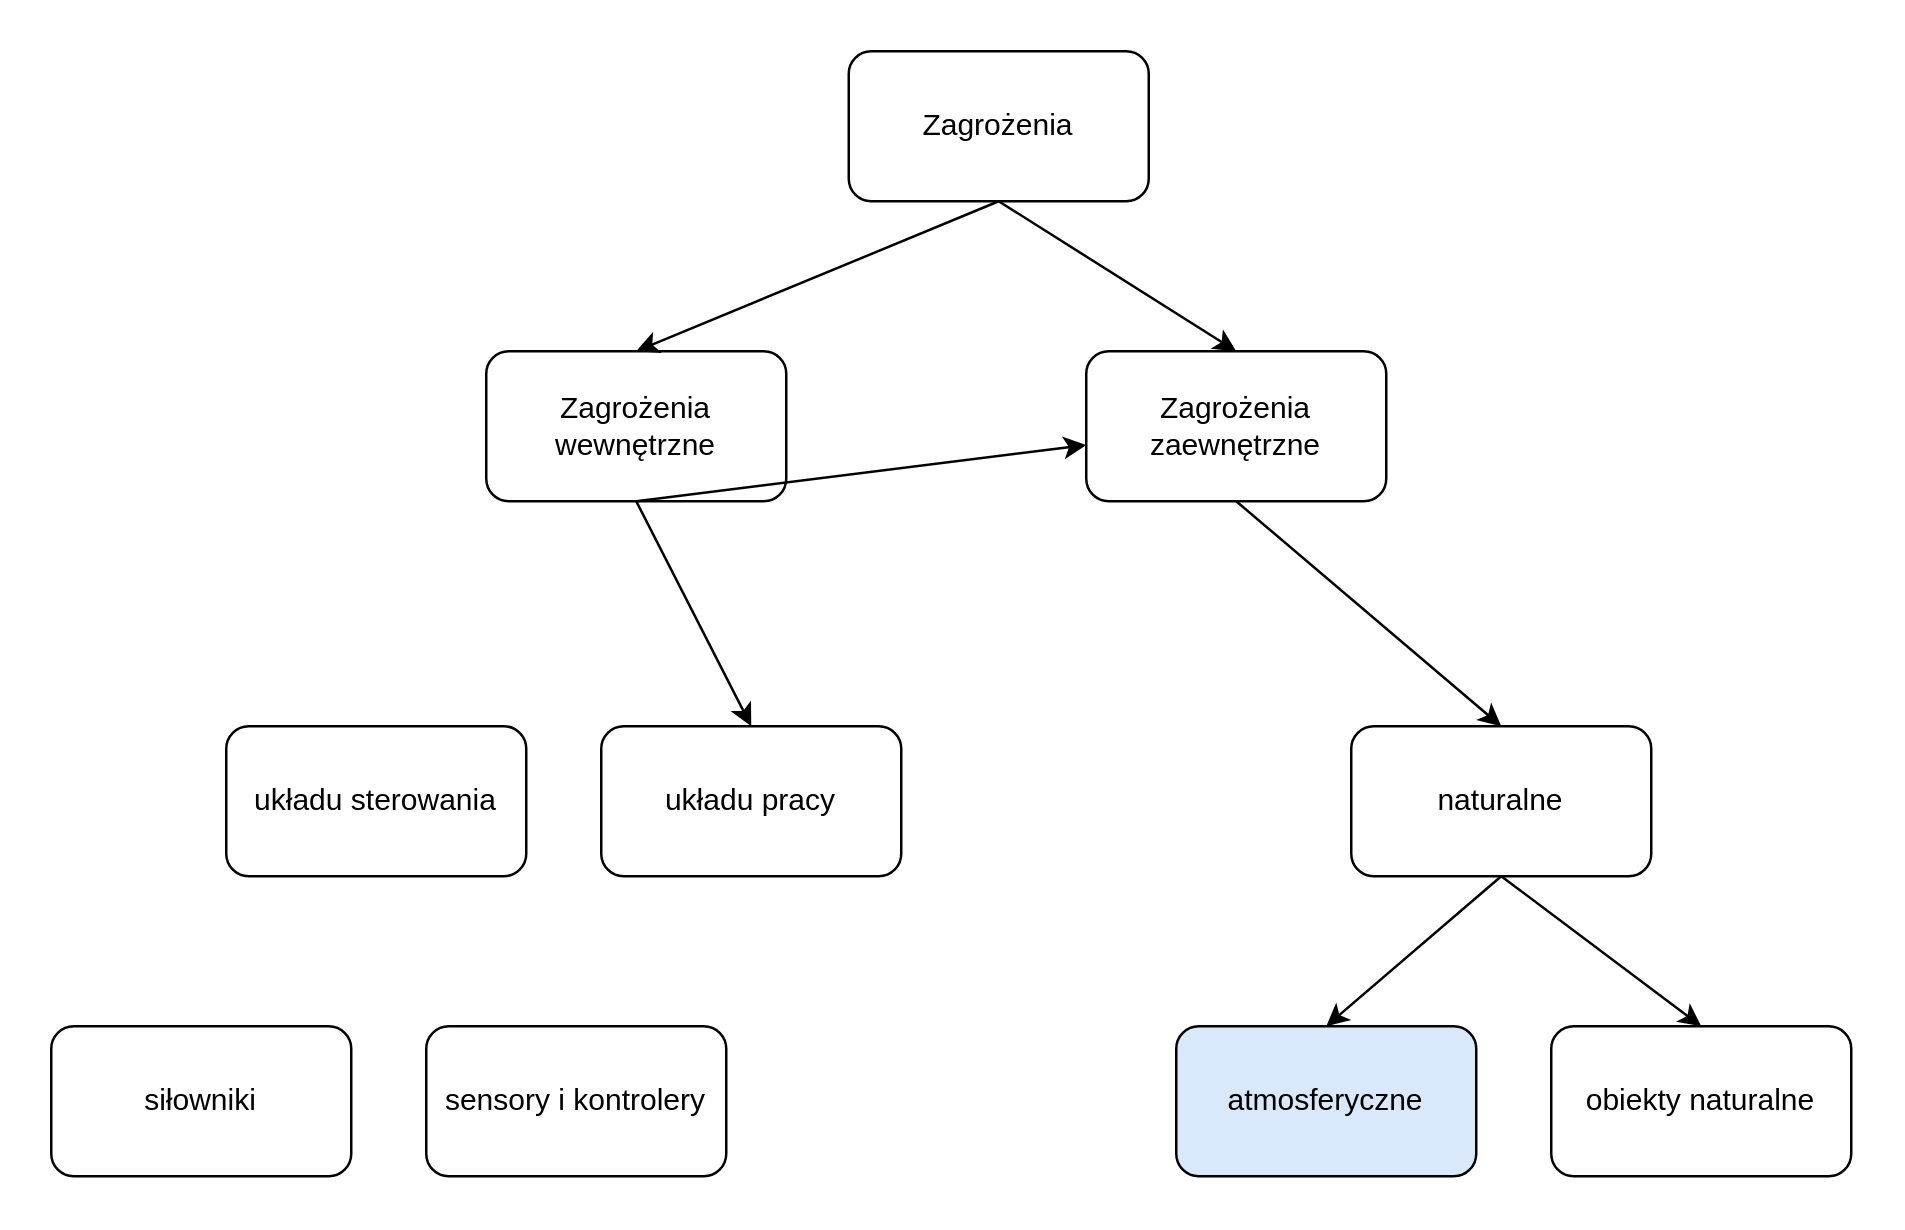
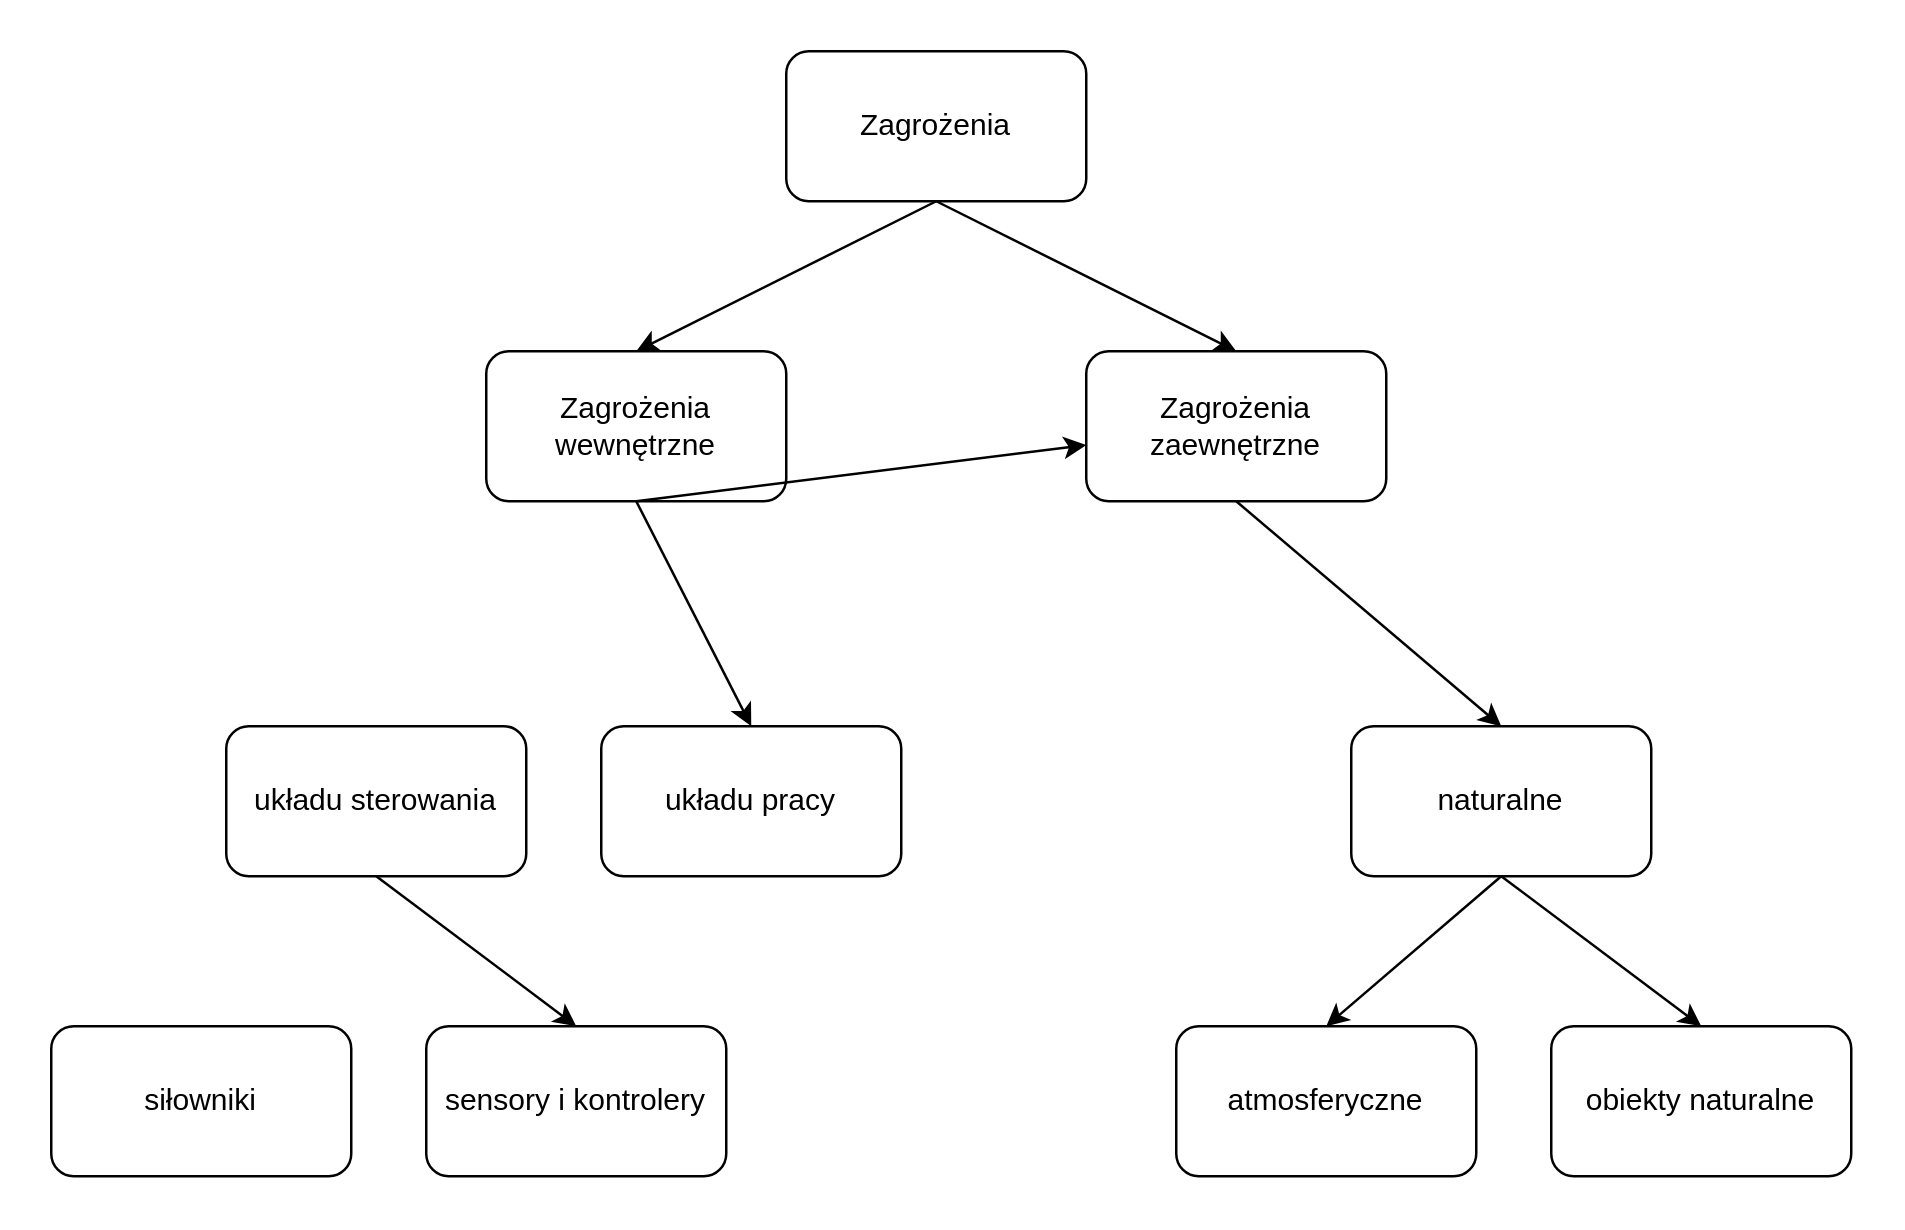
node "Zagrożenia": moved (999, 126) -> (936, 126)
edge "układu sterowania" -> "sensory i kontrolery": added
node "atmosferyczne": fillcolor #dae8fc -> #ffffff
